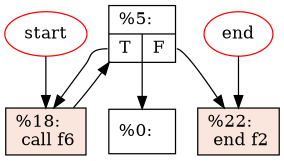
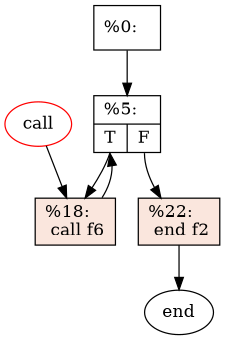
node "start": label "start" -> "call"
node "end": color red -> black
edge "end" -> "%22:": reversed
edge "%5:" -> "%0:": reversed
